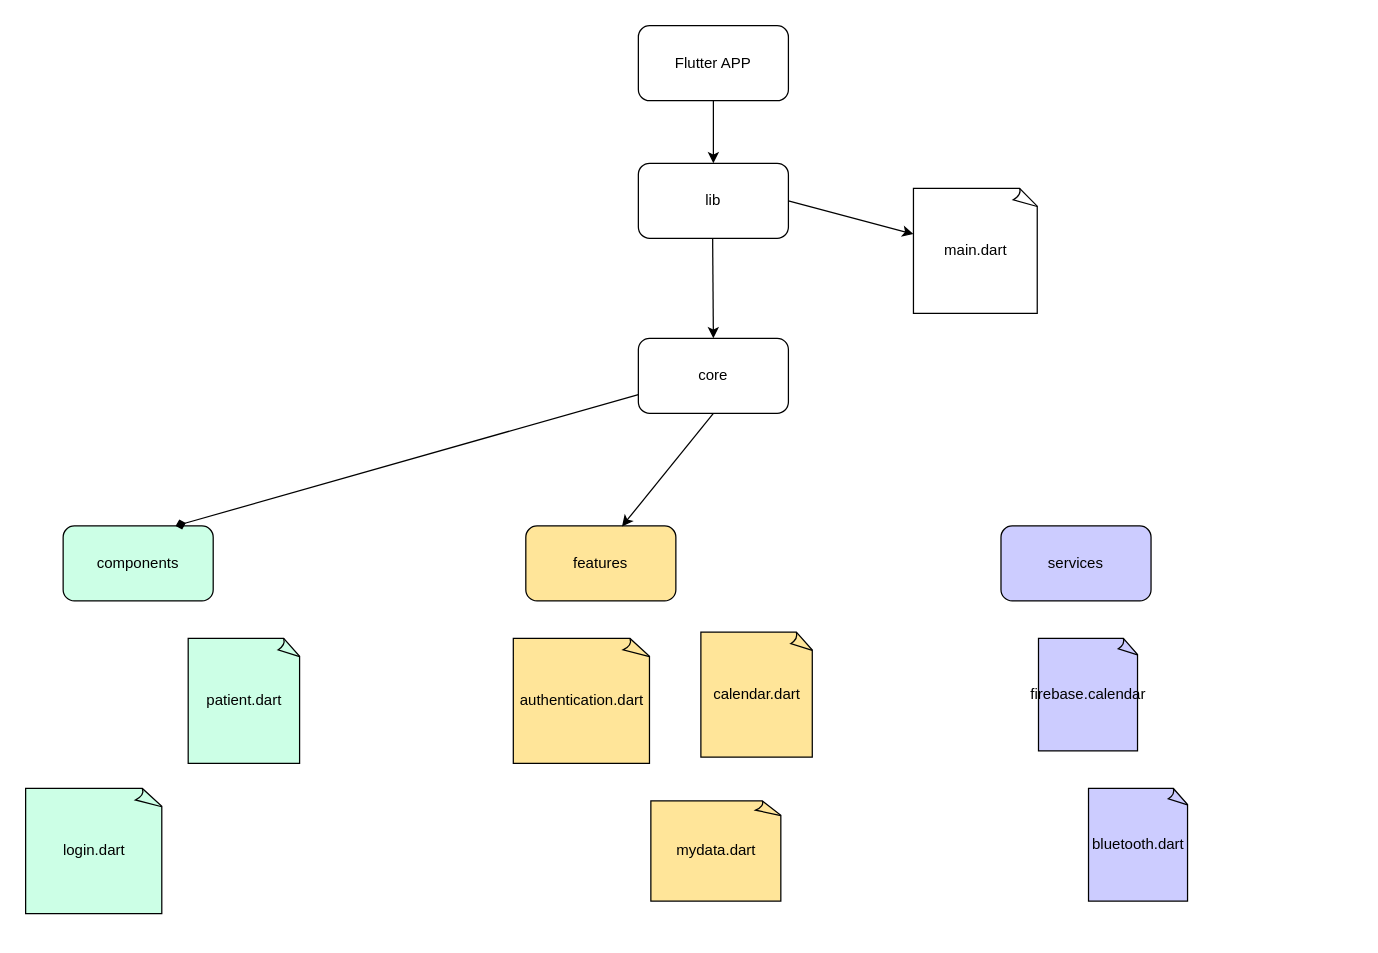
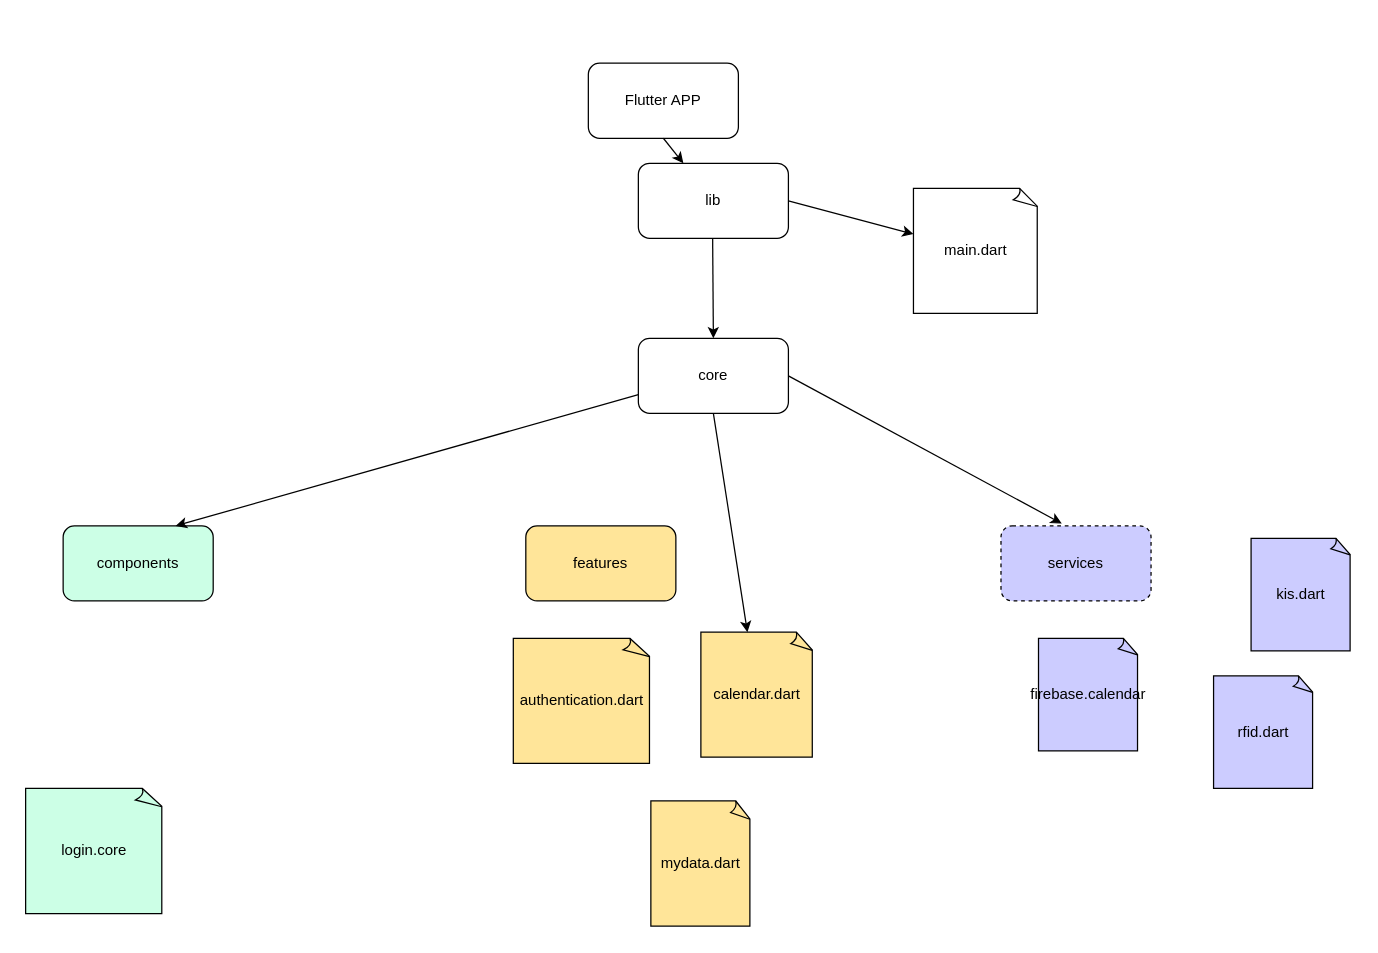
node "Flutter APP": moved (713, 63) -> (663, 101)
edge "core" -> "services": added
edge "core" -> "features": now "core" -> "calendar.dart"
edge "core" -> "components": arrowhead diamond -> classic
node "services": style solid -> dashed
node "kis.dart": added
node "patient.dart": removed
node "rfid.dart": added
node "bluetooth.dart": removed
node "login.dart": label "login.dart" -> "login.core"
node "mydata.dart": size 131x100 -> 100x125
